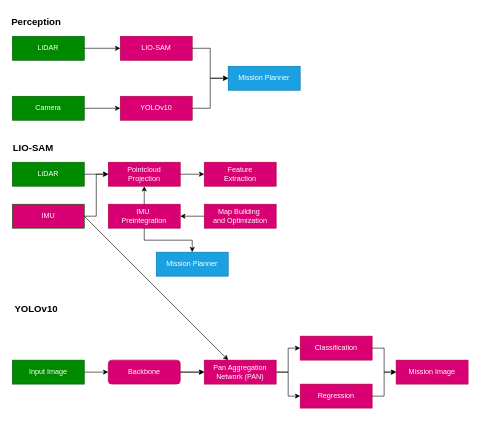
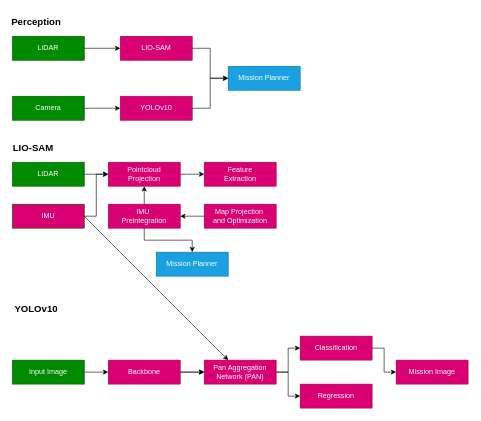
node "Map Building and Optimization": label "Map Building and Optimization" -> "Map Projection and Optimization"
node "Backbone": shape rounded rectangle -> rectangle
edge "Regression" -> "Mission Image": removed
